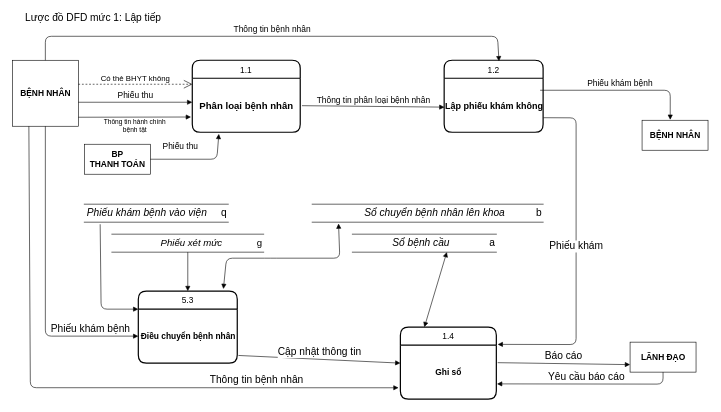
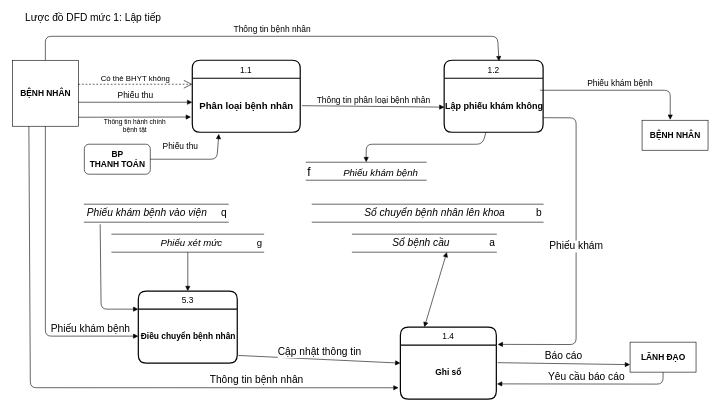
edge "Lập phiếu khám không" -> "f Phiếu khám bệnh": added
node "BP THANH TOÁN": shape rectangle -> rounded rectangle
node "f Phiếu khám bệnh": added
edge "Sổ chuyển bệnh nhân lên khoa b" -- "5.3": removed
